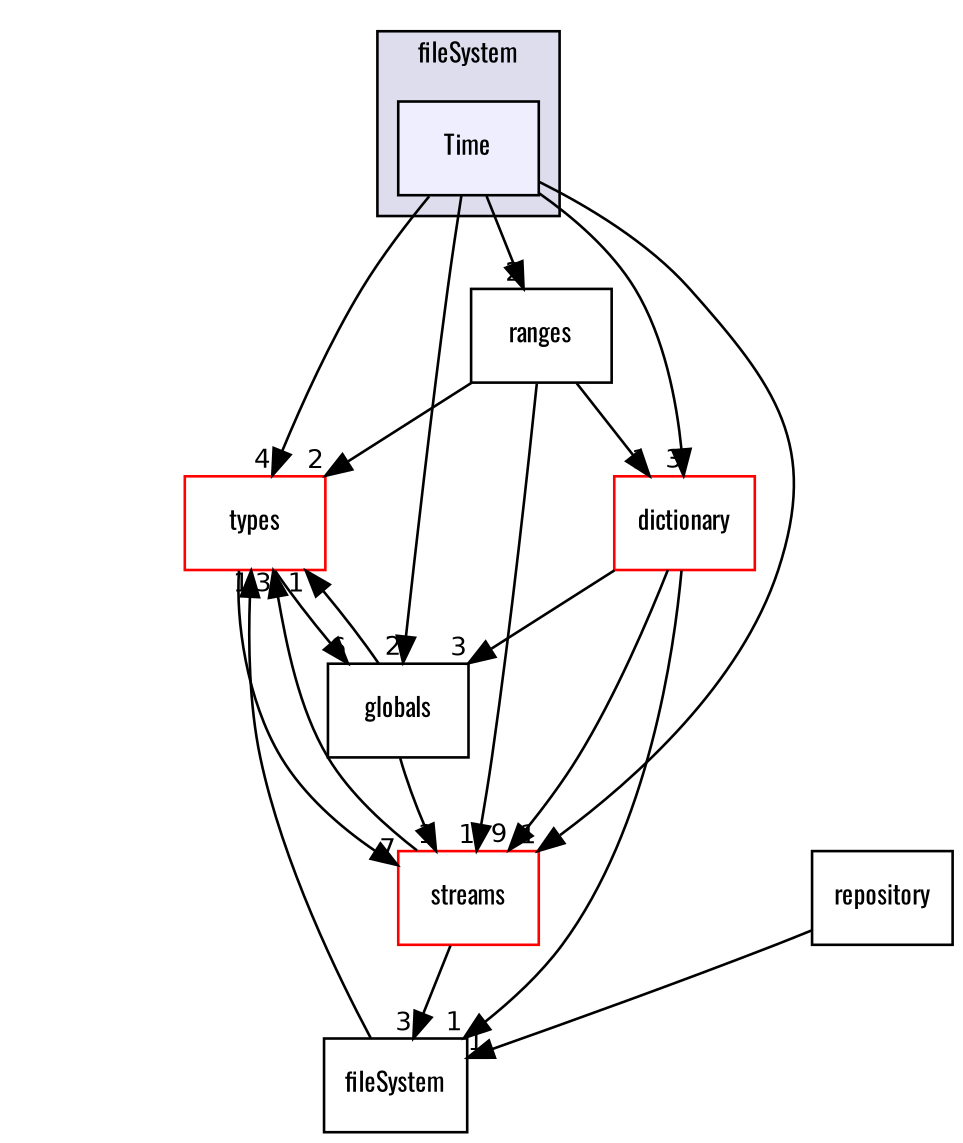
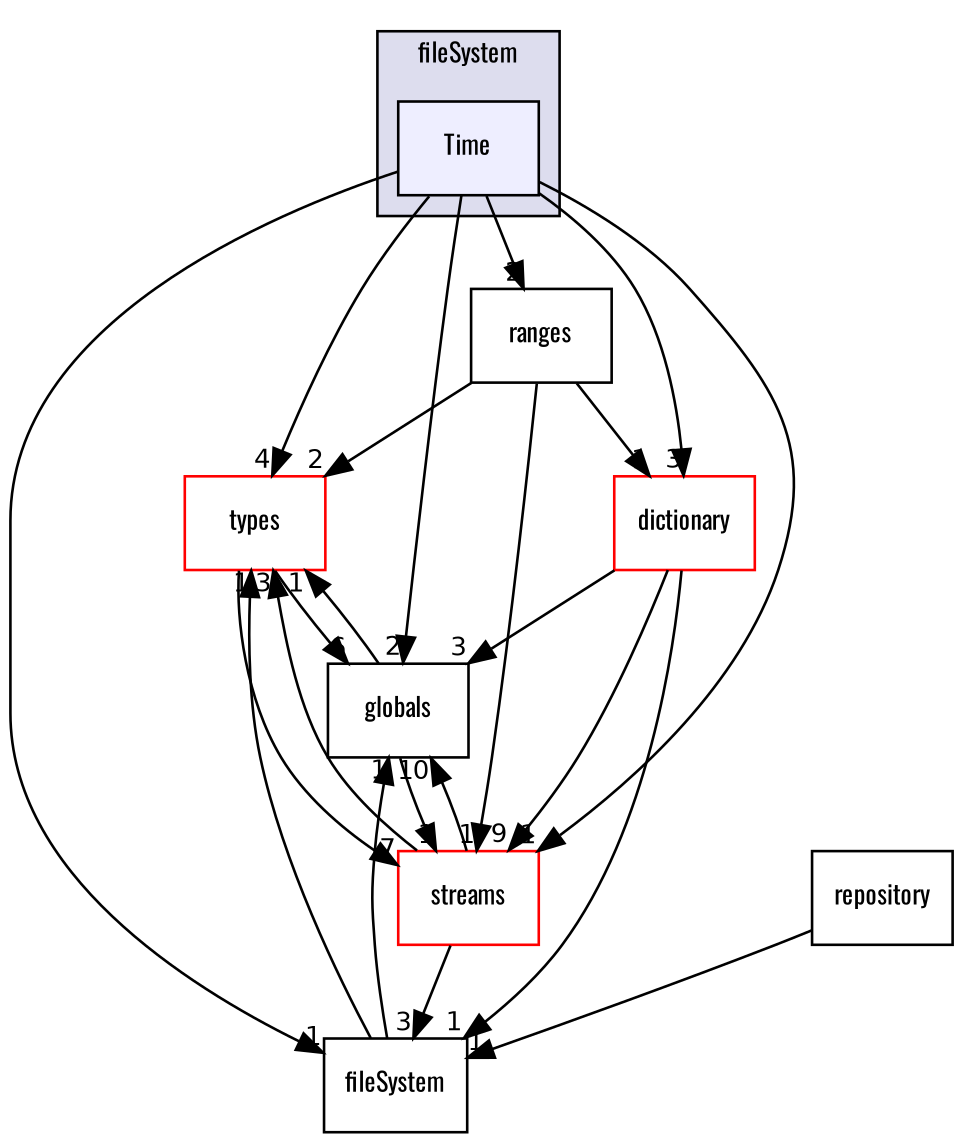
edge "Time" -> "fileSystem": added
edge "streams" -> "globals": added
edge "fileSystem" -> "globals": added
